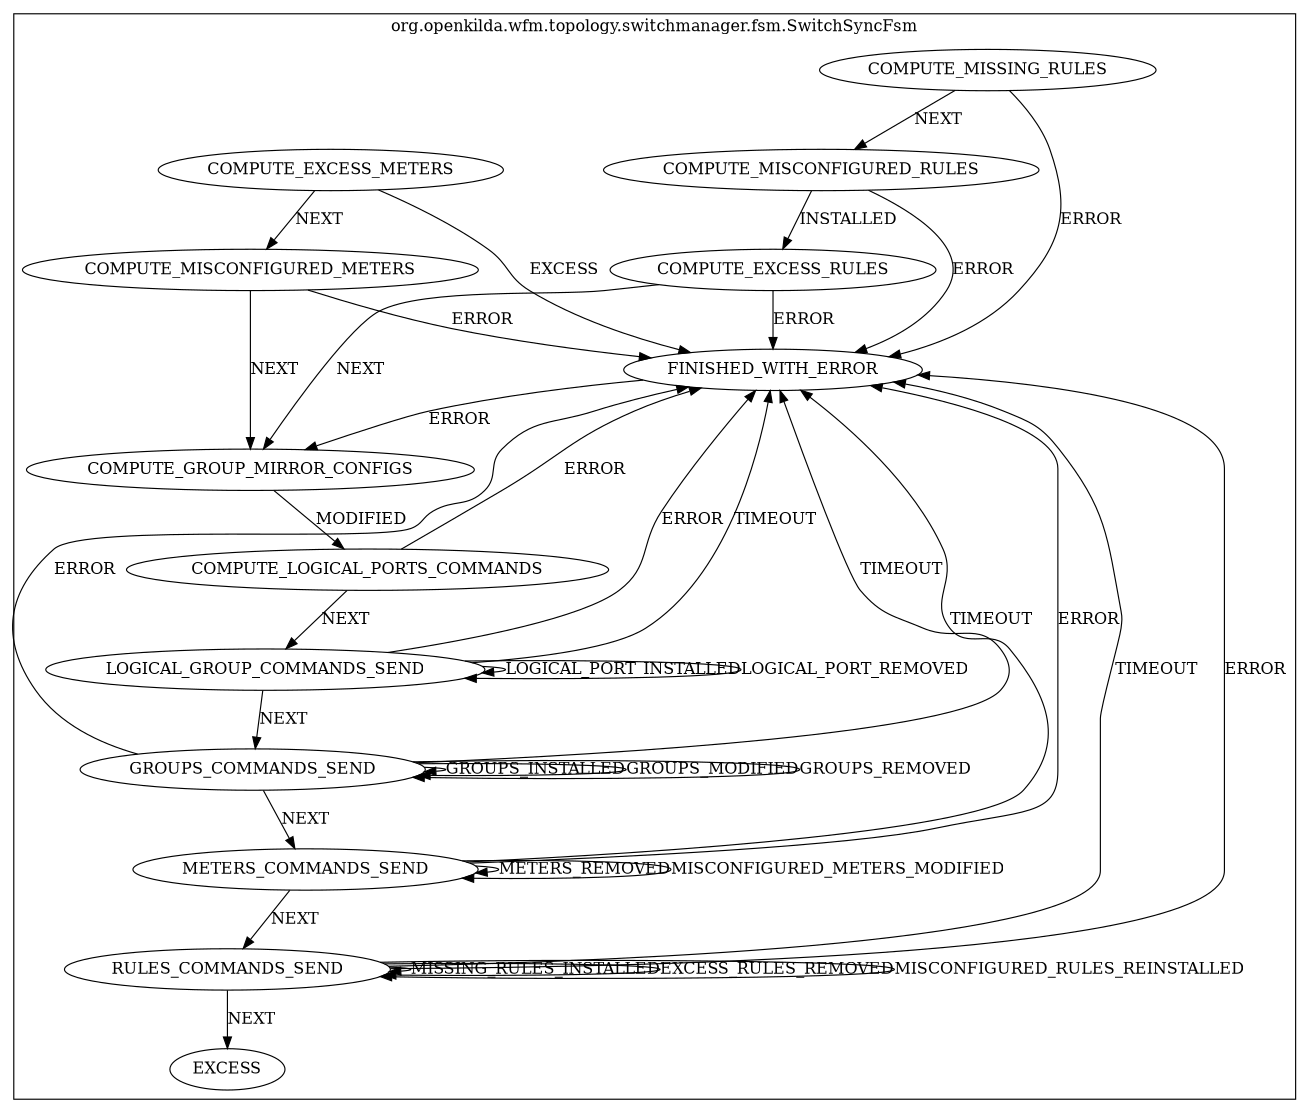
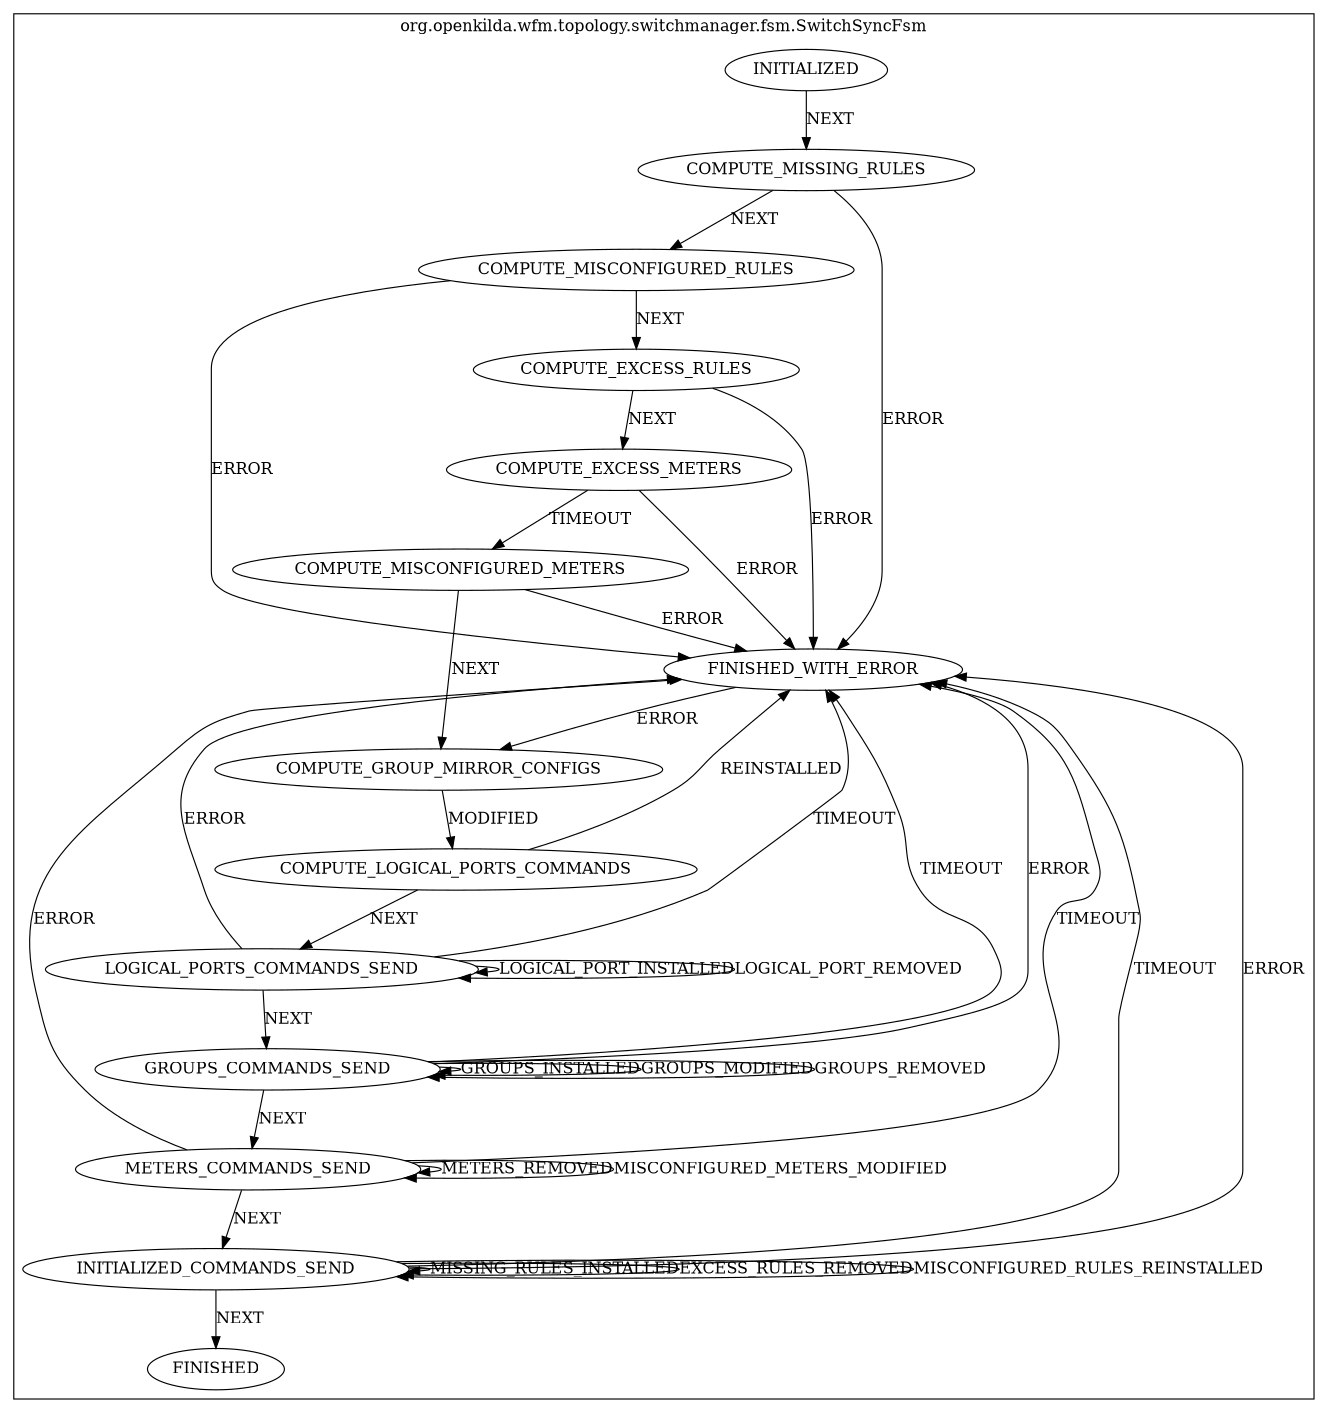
node "INITIALIZED": added
edge "COMPUTE_EXCESS_METERS" -> "COMPUTE_MISCONFIGURED_METERS": label "NEXT" -> "TIMEOUT"
edge "COMPUTE_MISCONFIGURED_RULES" -> "COMPUTE_EXCESS_RULES": label "INSTALLED" -> "NEXT"
edge "COMPUTE_EXCESS_METERS" -> "FINISHED_WITH_ERROR": label "EXCESS" -> "ERROR"
edge "COMPUTE_EXCESS_RULES" -> "COMPUTE_GROUP_MIRROR_CONFIGS": now "COMPUTE_EXCESS_RULES" -> "COMPUTE_EXCESS_METERS"
edge "COMPUTE_LOGICAL_PORTS_COMMANDS" -> "FINISHED_WITH_ERROR": label "ERROR" -> "REINSTALLED"
node "LOGICAL_GROUP_COMMANDS_SEND": label "LOGICAL_GROUP_COMMANDS_SEND" -> "LOGICAL_PORTS_COMMANDS_SEND"
node "RULES_COMMANDS_SEND": label "RULES_COMMANDS_SEND" -> "INITIALIZED_COMMANDS_SEND"
node "EXCESS": label "EXCESS" -> "FINISHED"
